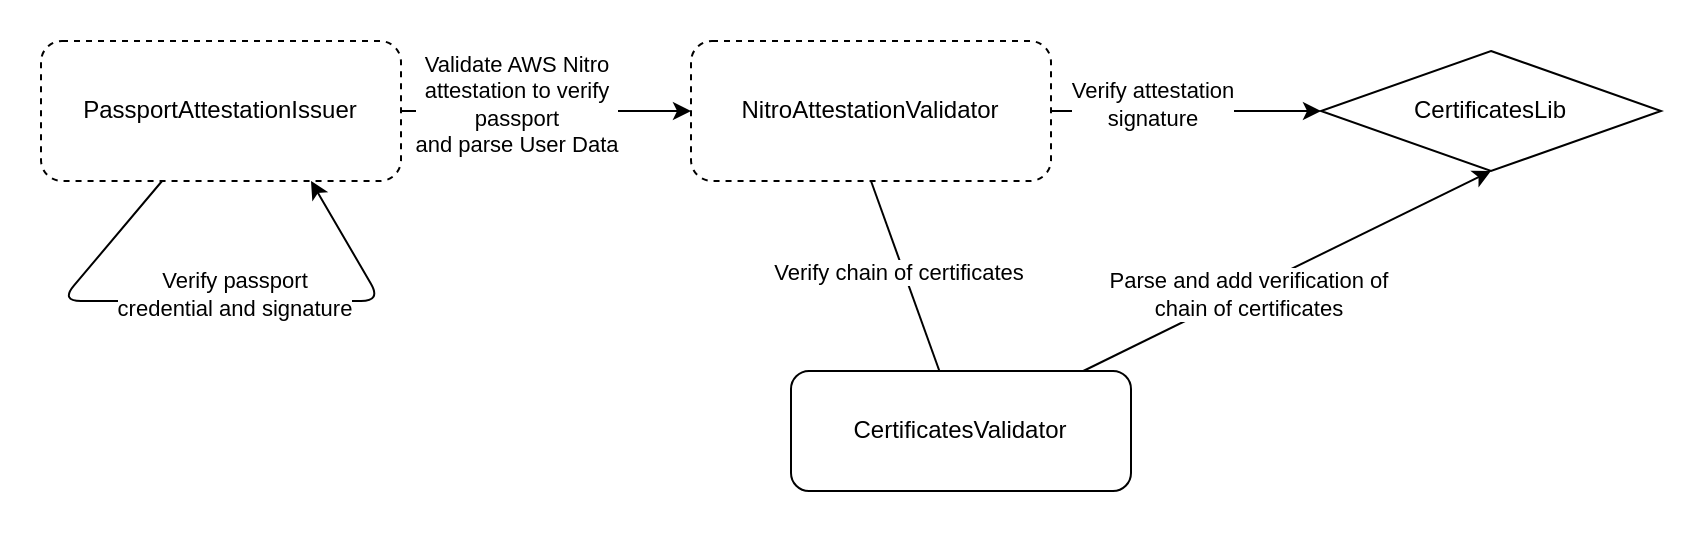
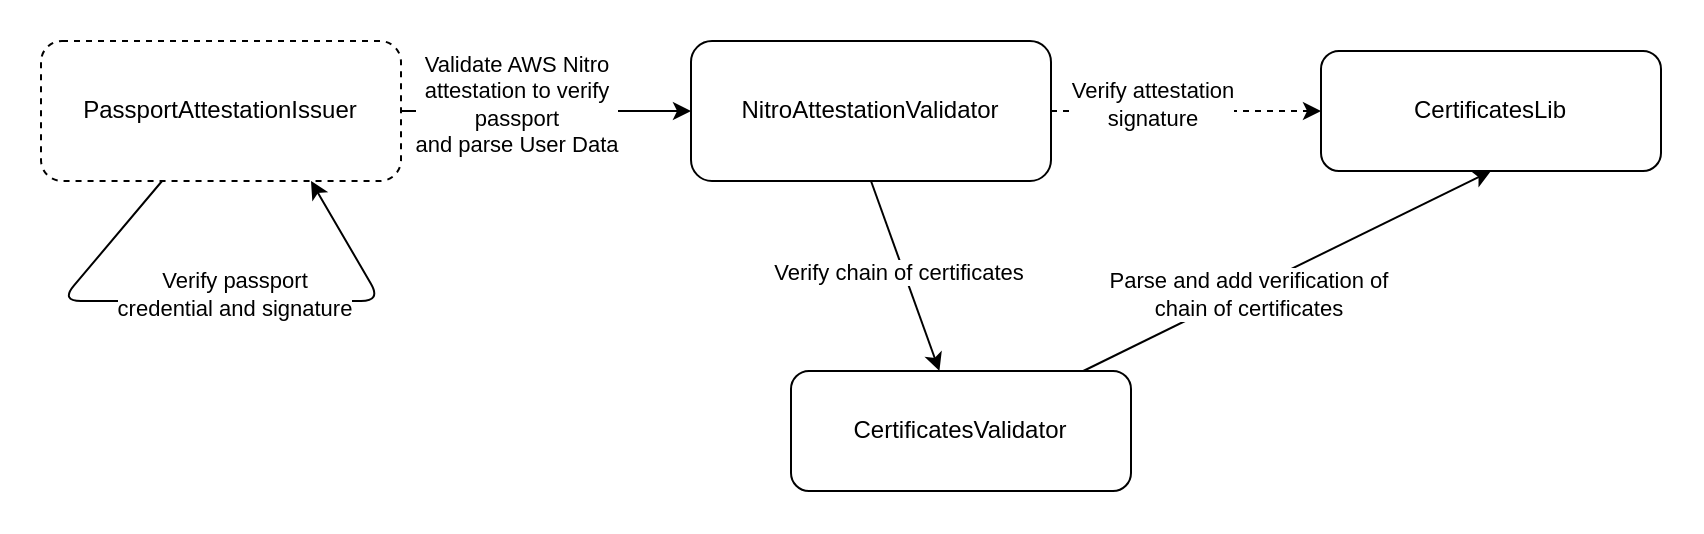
node "NitroAttestationValidator": style dashed -> solid
edge "NitroAttestationValidator" -> "CertificatesLib": style solid -> dashed
node "CertificatesLib": shape diamond -> rounded rectangle
edge "NitroAttestationValidator" -- "CertificatesValidator": arrowhead none -> classic
